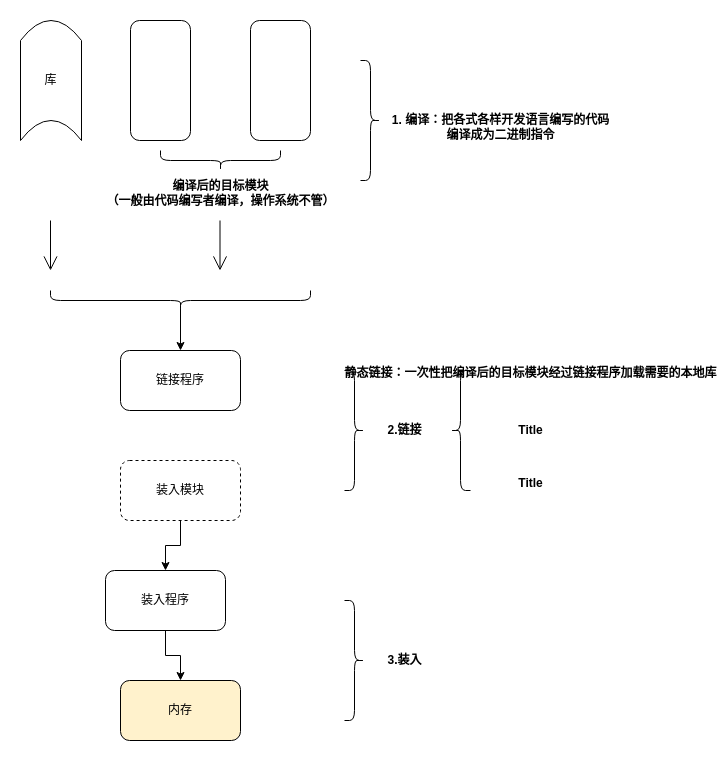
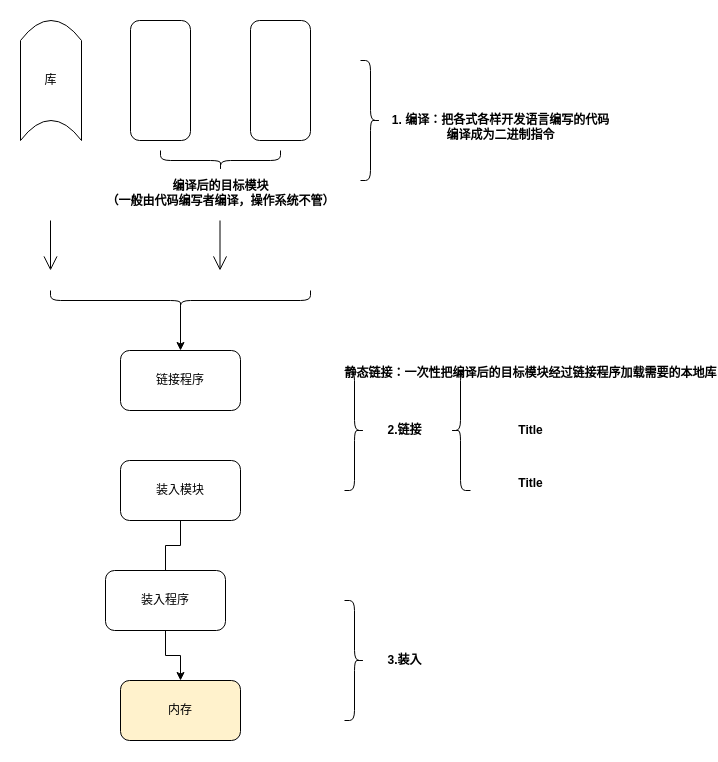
node "装入模块": style dashed -> solid
edge "装入模块" -> "装入程序": arrowhead classic -> none
